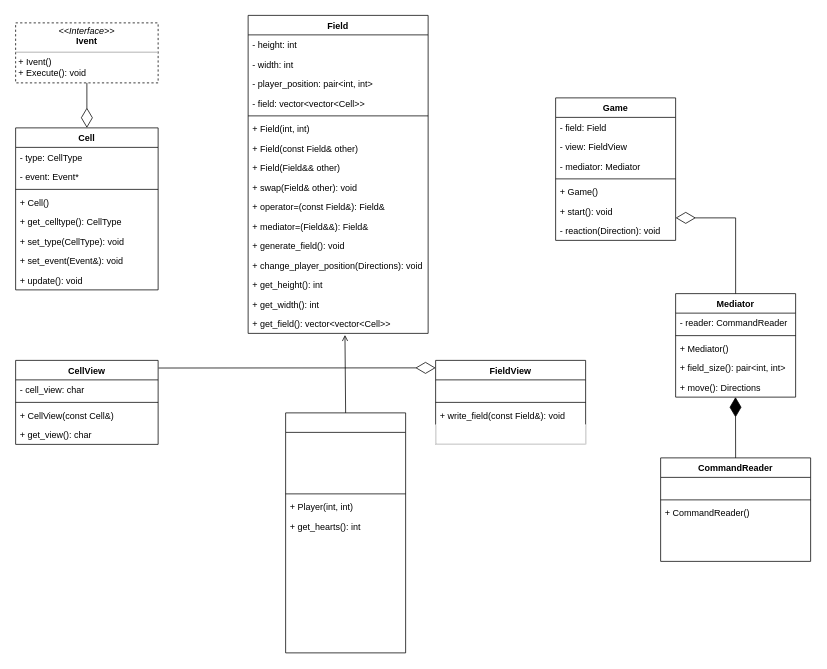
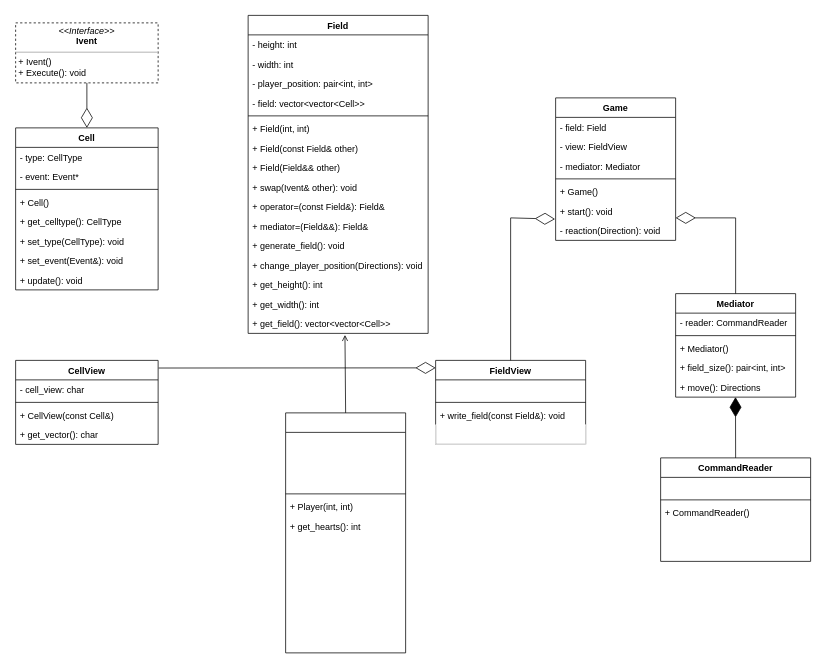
node "+ swap(Field& other): void": label "+ swap(Field& other): void" -> "+ swap(Ivent& other): void"
edge "FieldView" -> "+ start(): void": added
node "+ get_view(): char": label "+ get_view(): char" -> "+ get_vector(): char"
